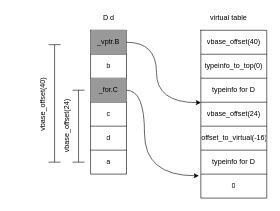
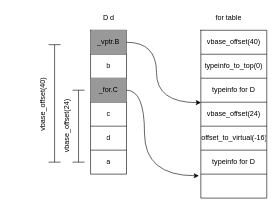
node "virtual table": label "virtual table" -> "for table"
node "0": removed
